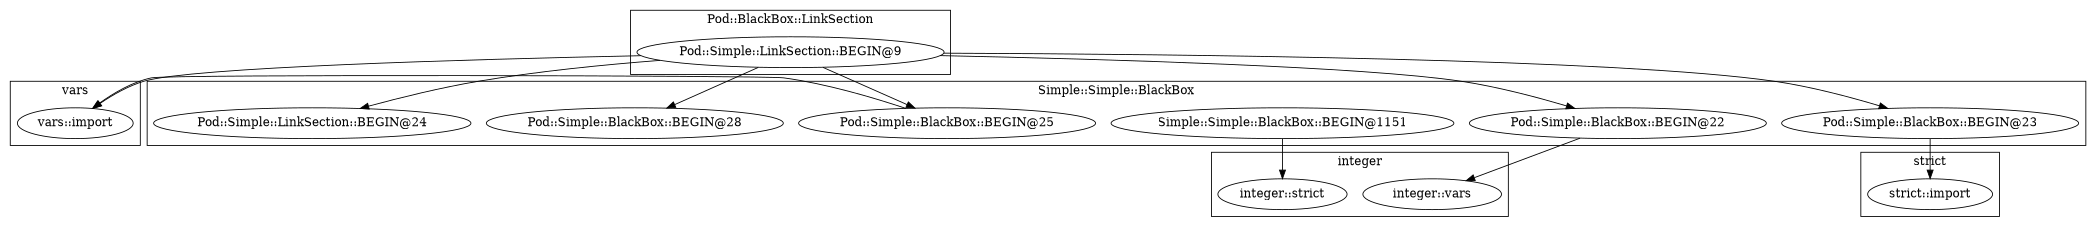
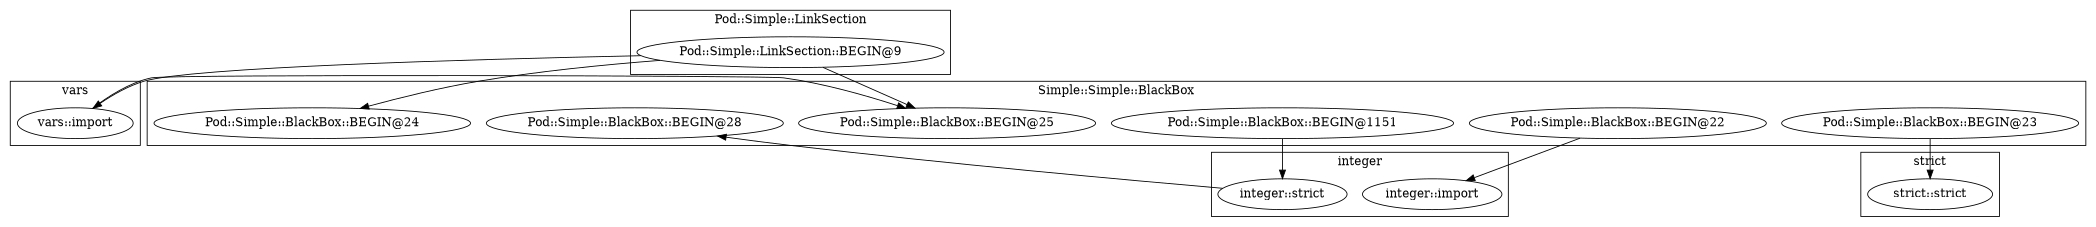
cluster "Pod::BlackBox::LinkSection": label "Pod::BlackBox::LinkSection" -> "Pod::Simple::LinkSection"
edge "Pod::Simple::LinkSection::BEGIN@9" -> "Pod::Simple::BlackBox::BEGIN@23": removed
edge "Pod::Simple::LinkSection::BEGIN@9" -> "Pod::Simple::BlackBox::BEGIN@22": removed
edge "Pod::Simple::BlackBox::BEGIN@25" -> "vars::import": reversed
edge "Pod::Simple::LinkSection::BEGIN@9" -> "Pod::Simple::BlackBox::BEGIN@28": now "integer::strict" -> "Pod::Simple::BlackBox::BEGIN@28"
node "Pod::Simple::LinkSection::BEGIN@24": label "Pod::Simple::LinkSection::BEGIN@24" -> "Pod::Simple::BlackBox::BEGIN@24"
node "Simple::Simple::BlackBox::BEGIN@1151": label "Simple::Simple::BlackBox::BEGIN@1151" -> "Pod::Simple::BlackBox::BEGIN@1151"
node "integer::vars": label "integer::vars" -> "integer::import"
node "strict::import": label "strict::import" -> "strict::strict"
